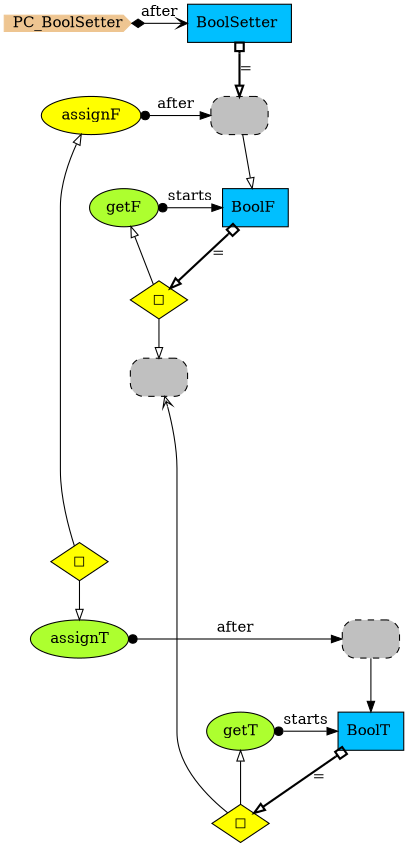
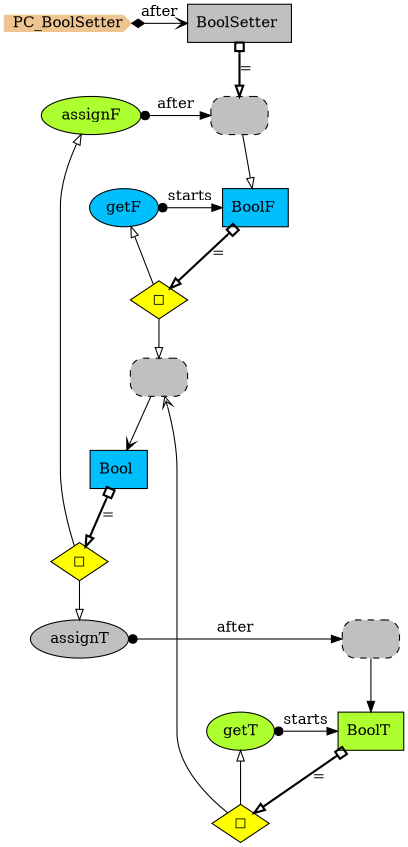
node "BoolSetter": fillcolor deepskyblue -> gray
node "assignF": fillcolor yellow -> greenyellow
node "getF": fillcolor greenyellow -> deepskyblue
node "Bool": added
node "assignT": fillcolor greenyellow -> gray
node "BoolT": fillcolor deepskyblue -> greenyellow
